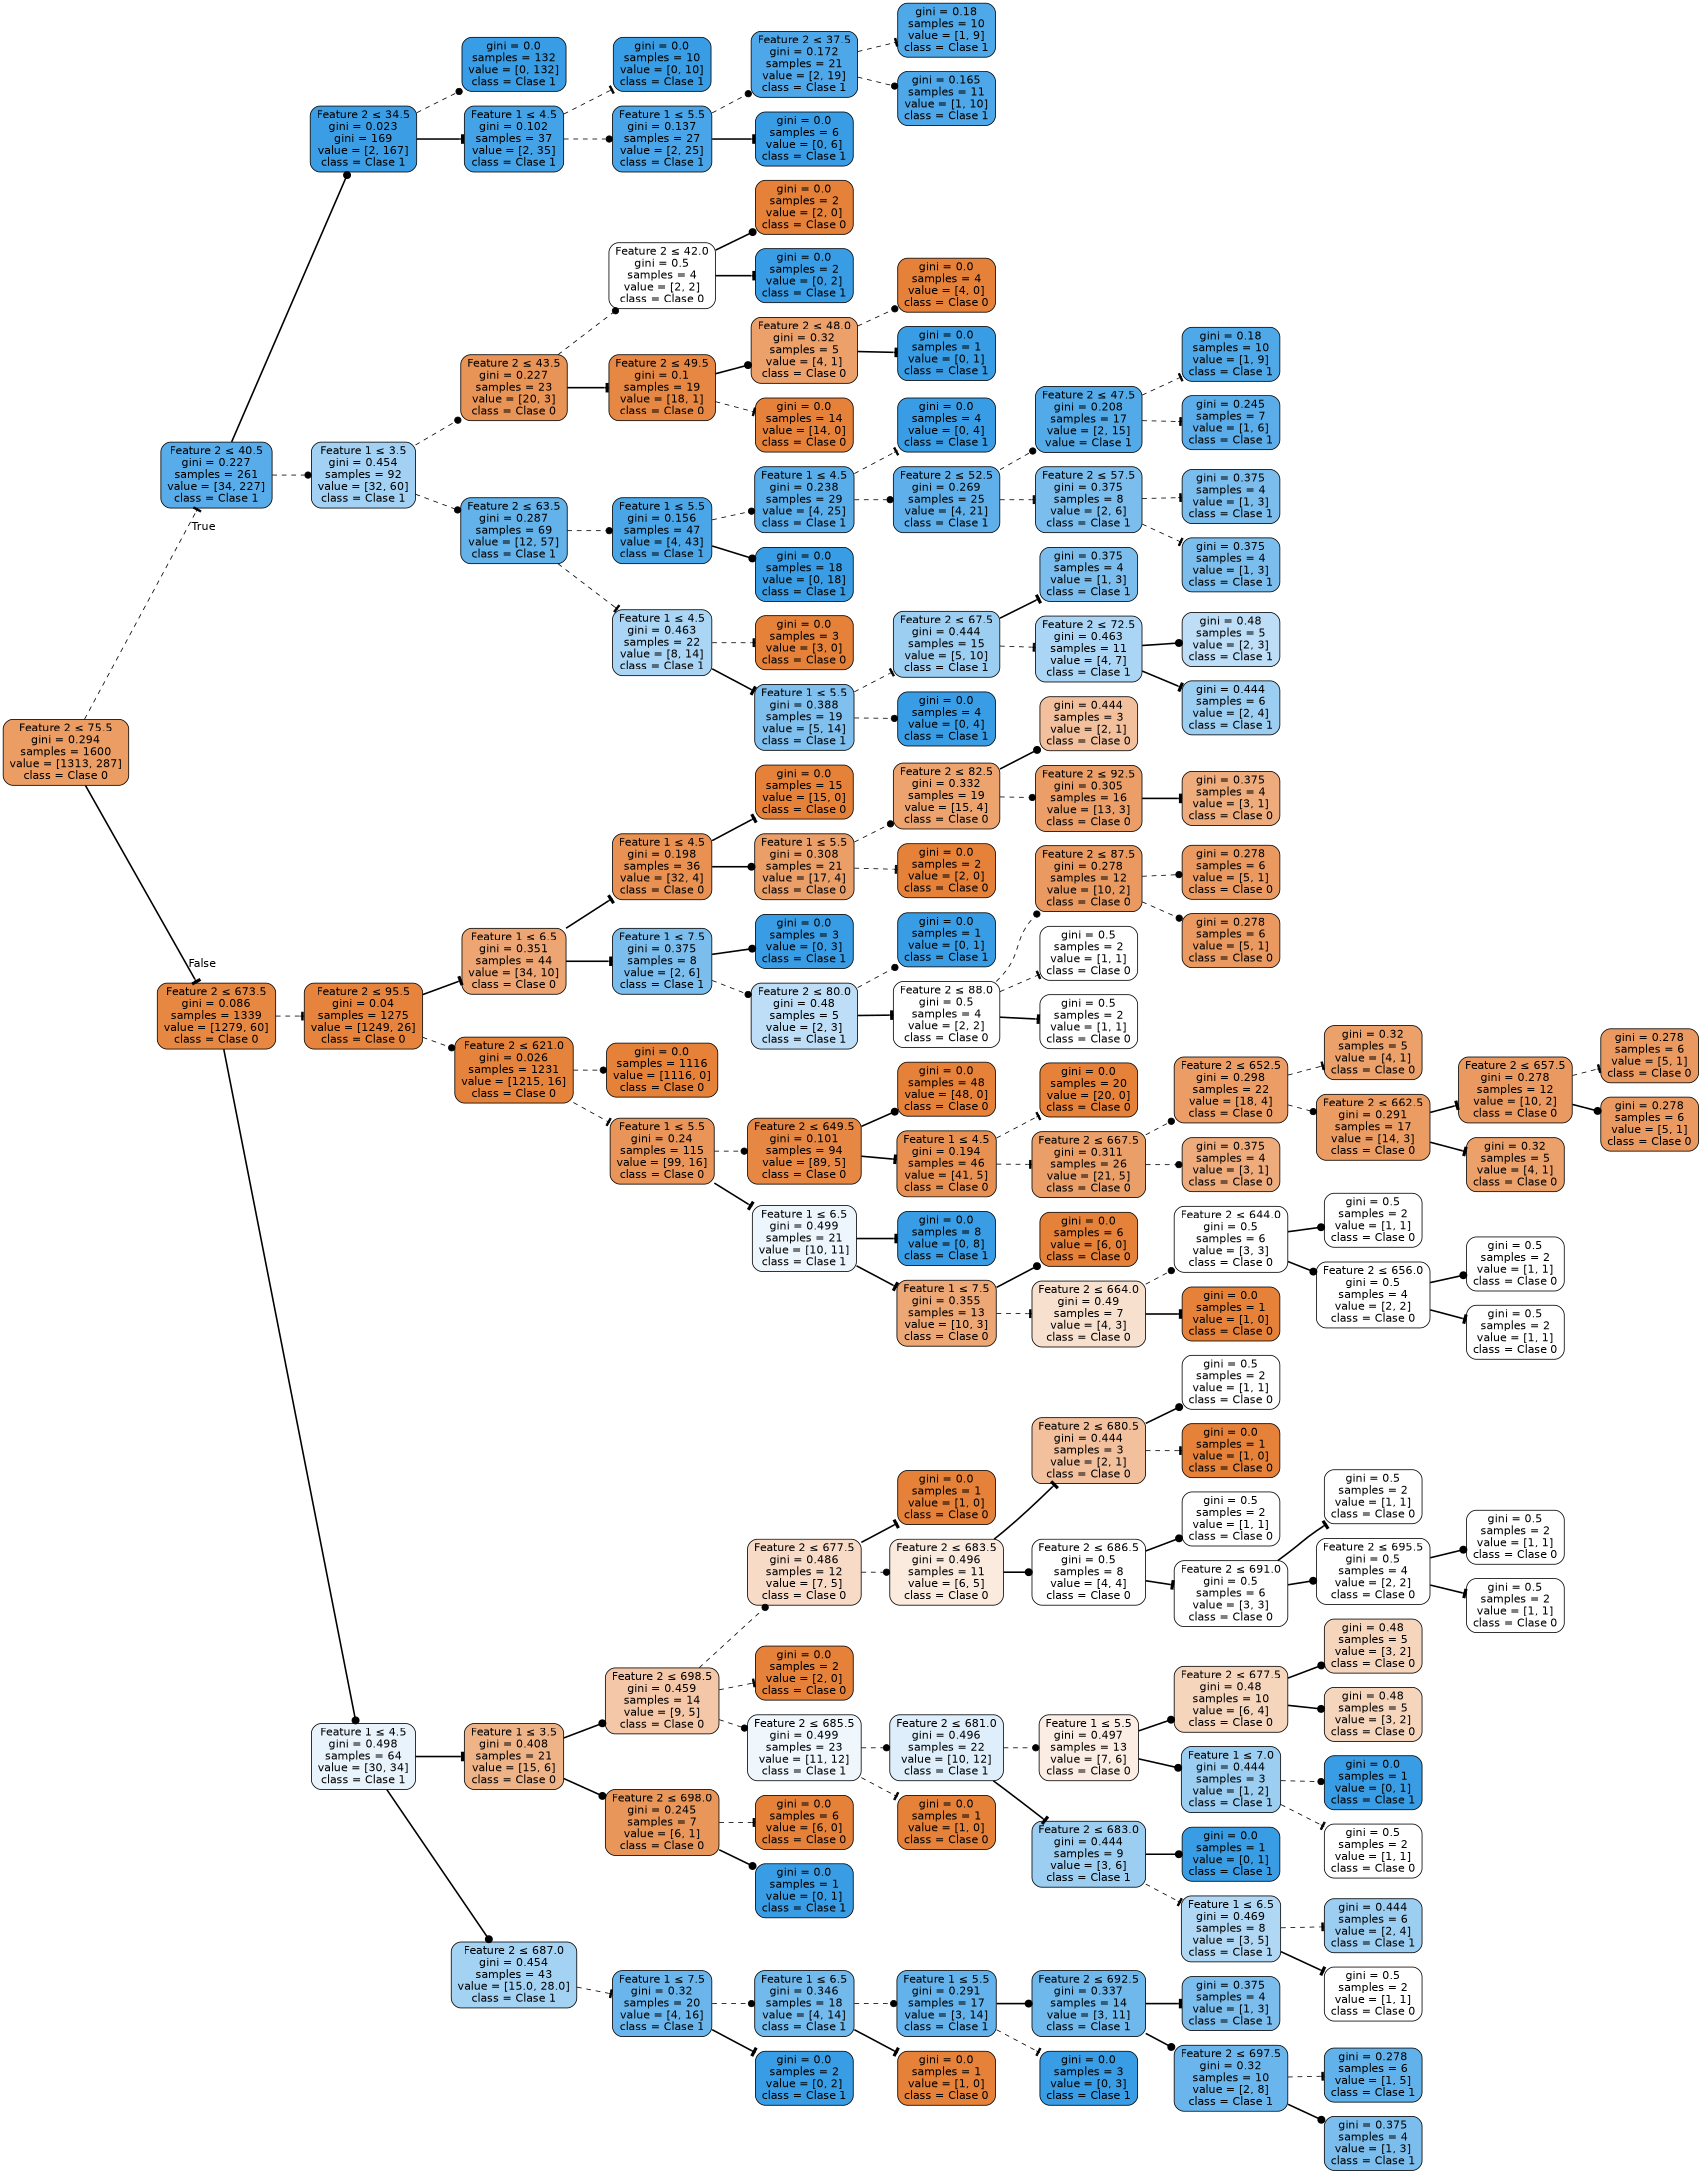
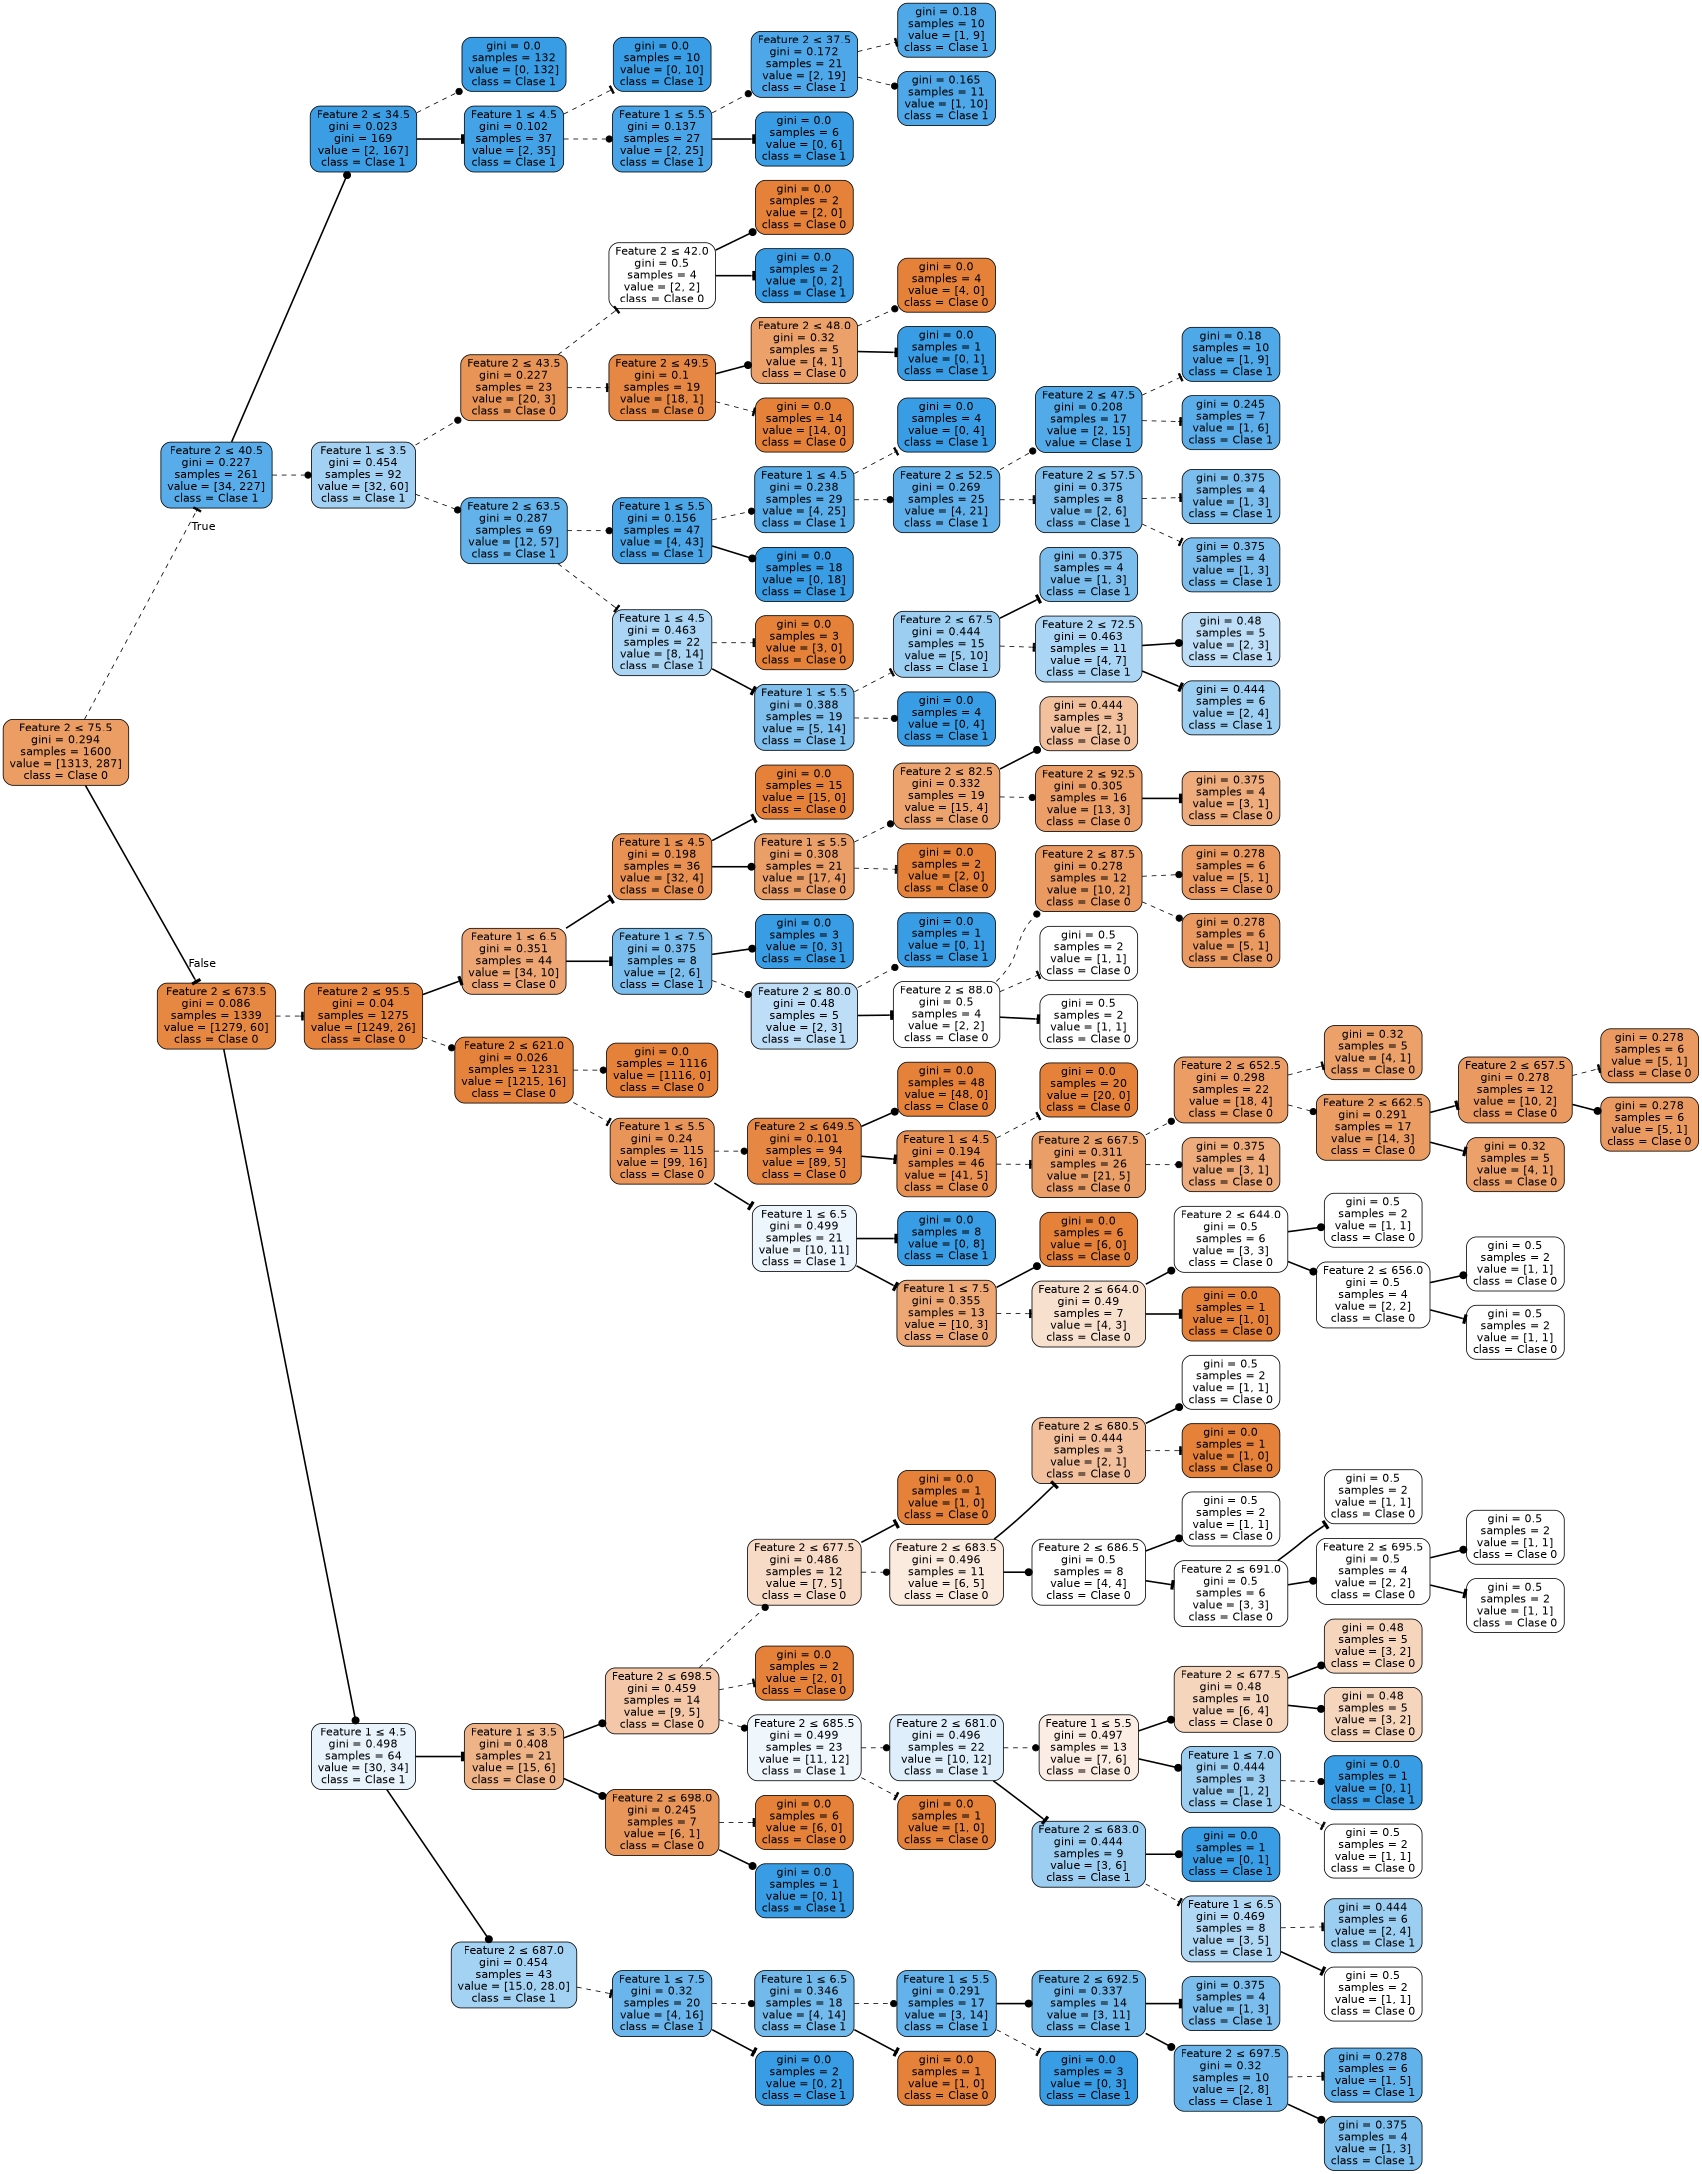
edge "Feature 2 ≤ 43.5" -> "Feature 2 ≤ 42.0": arrowhead dot -> tee
edge "Feature 2 ≤ 43.5" -> "Feature 2 ≤ 49.5": style bold -> dashed
edge "Feature 2 ≤ 664.0" -> "Feature 2 ≤ 644.0": style dashed -> bold
